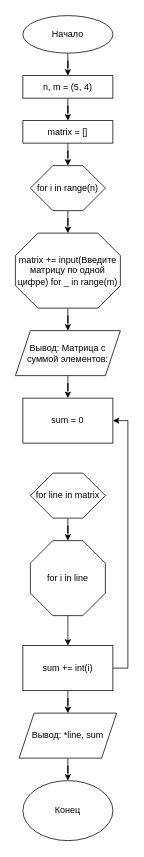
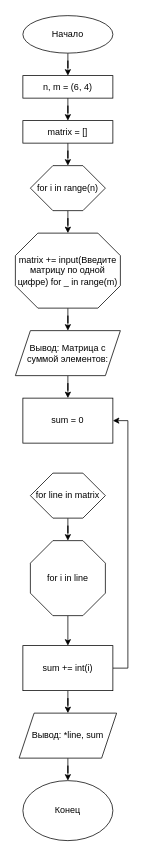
node "n, m = (5, 4)": label "n, m = (5, 4)" -> "n, m = (6, 4)"
